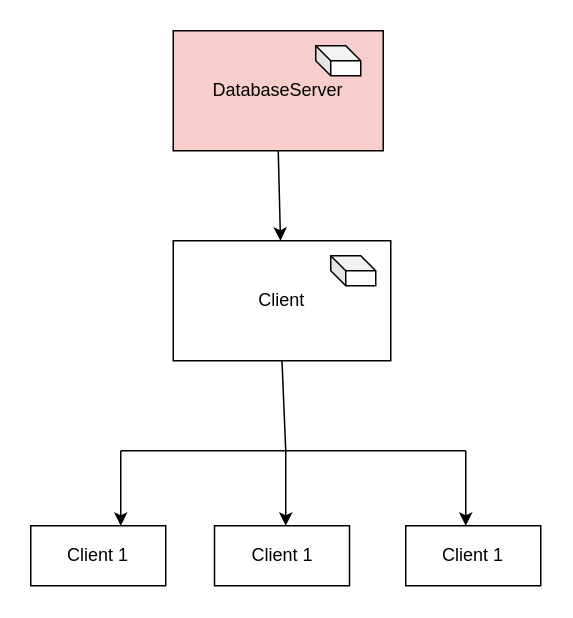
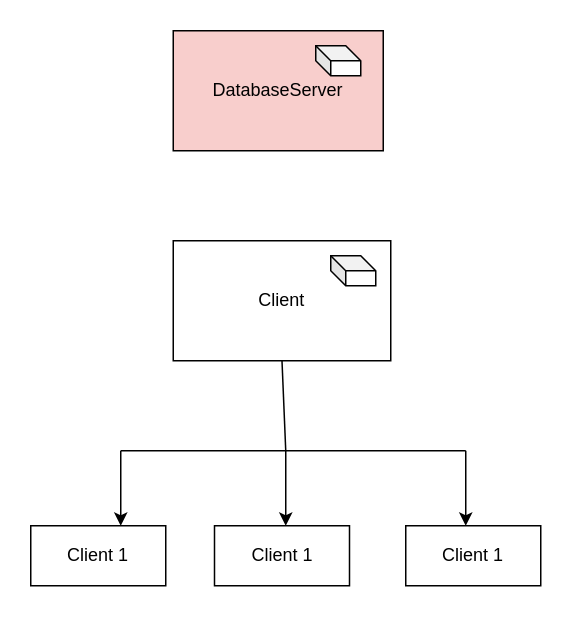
edge "DatabaseServer" -> "Client": removed
